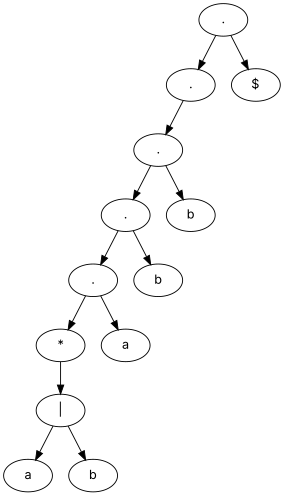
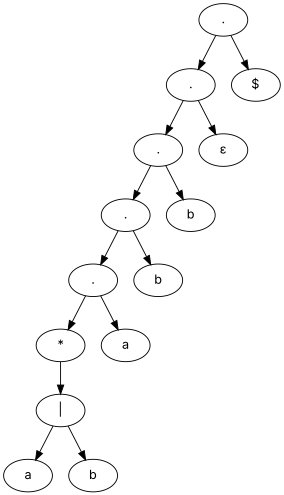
node "ε": added
